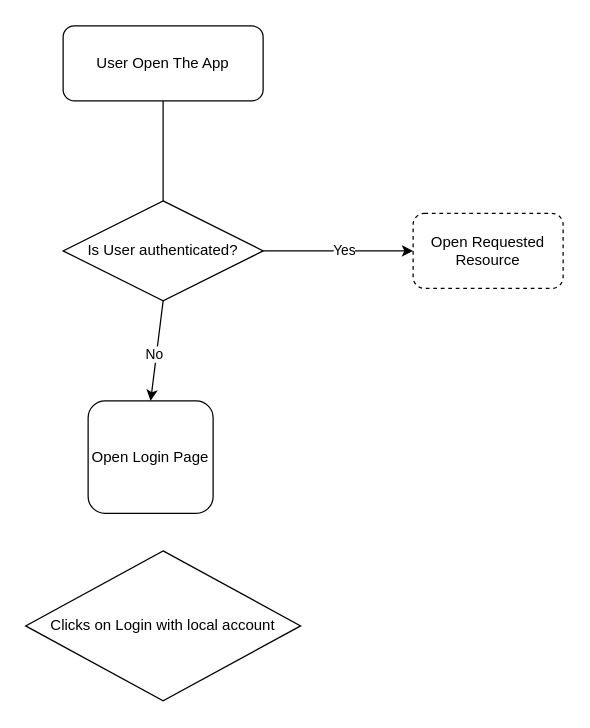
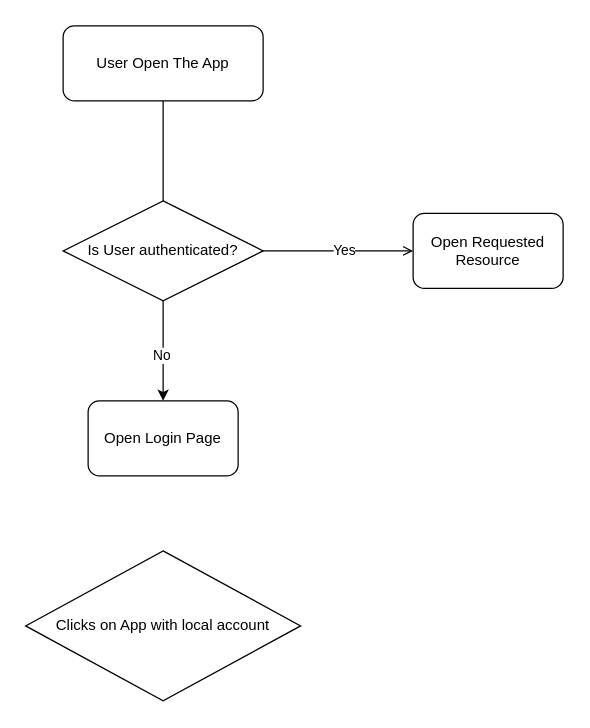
edge "Is User authenticated?" -> "Open Requested Resource": arrowhead classic -> open
node "Open Requested Resource": style dashed -> solid
node "Open Login Page": size 125x113 -> 150x75
node "Clicks on Login with local account": label "Clicks on Login with local account" -> "Clicks on App with local account"
